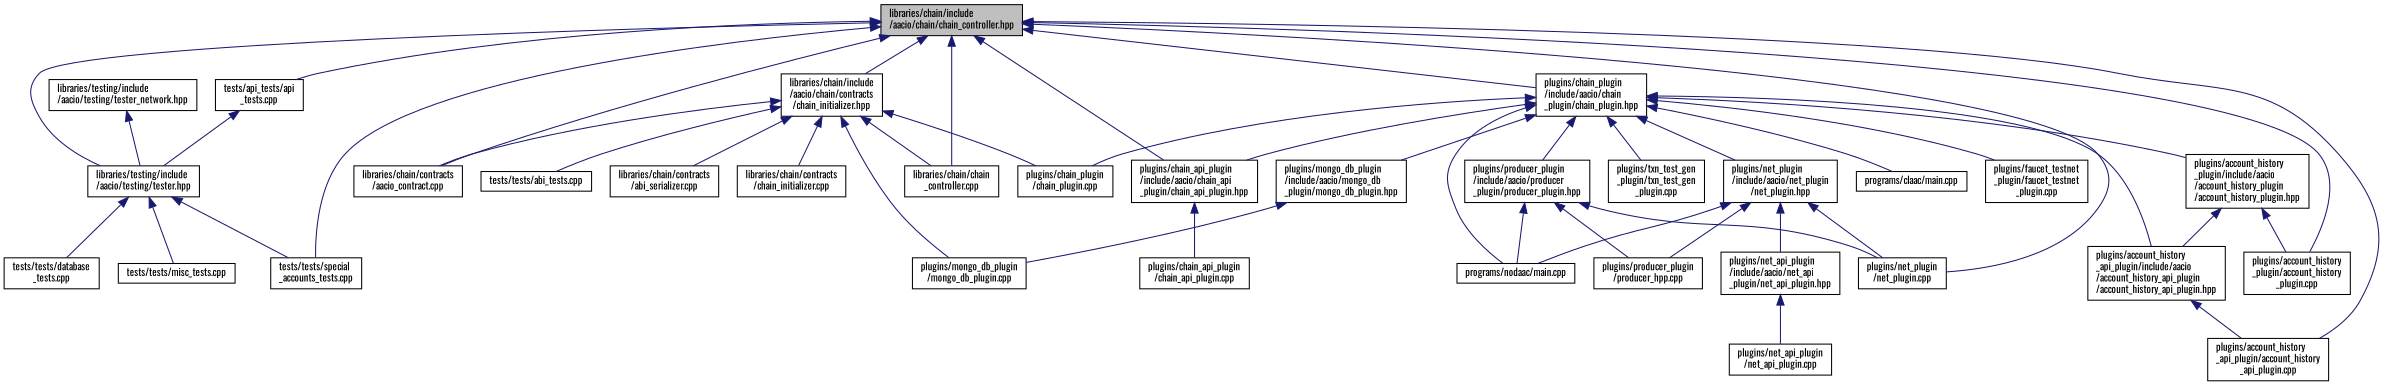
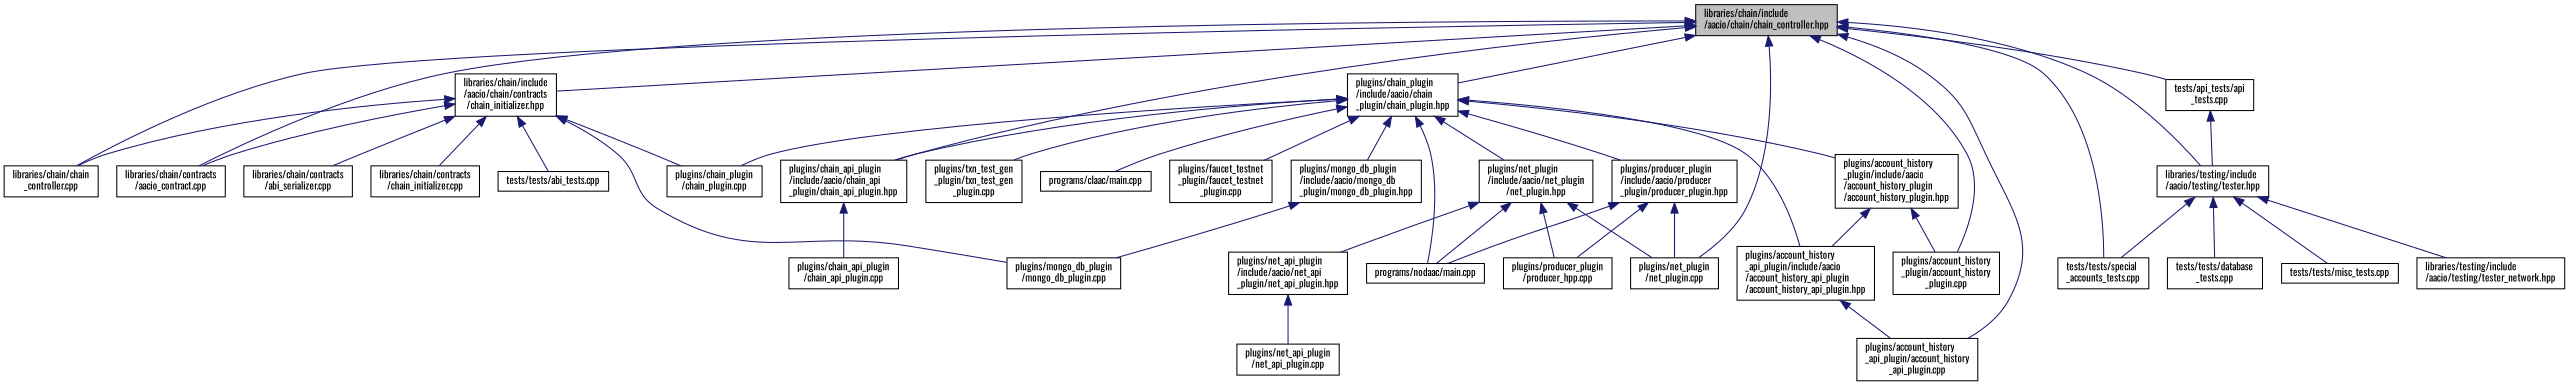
edge "libraries/testing/include /aacio/testing/tester.hpp" -> "libraries/testing/include /aacio/testing/tester_network.hpp": reversed
